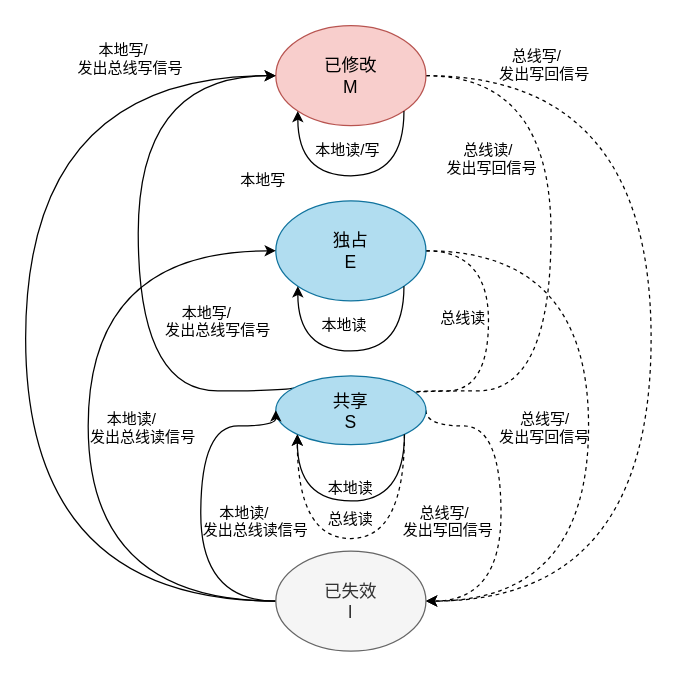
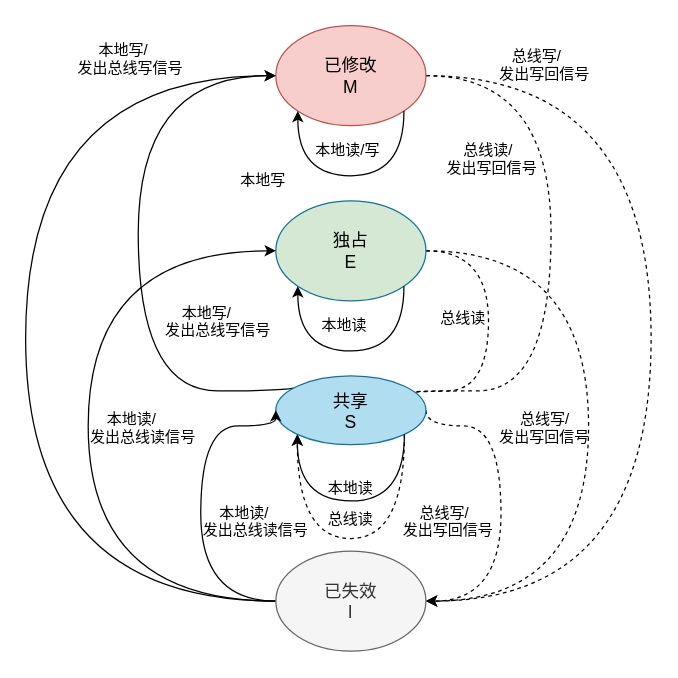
node "独占E": fillcolor #b1ddf0 -> #d5e8d4
